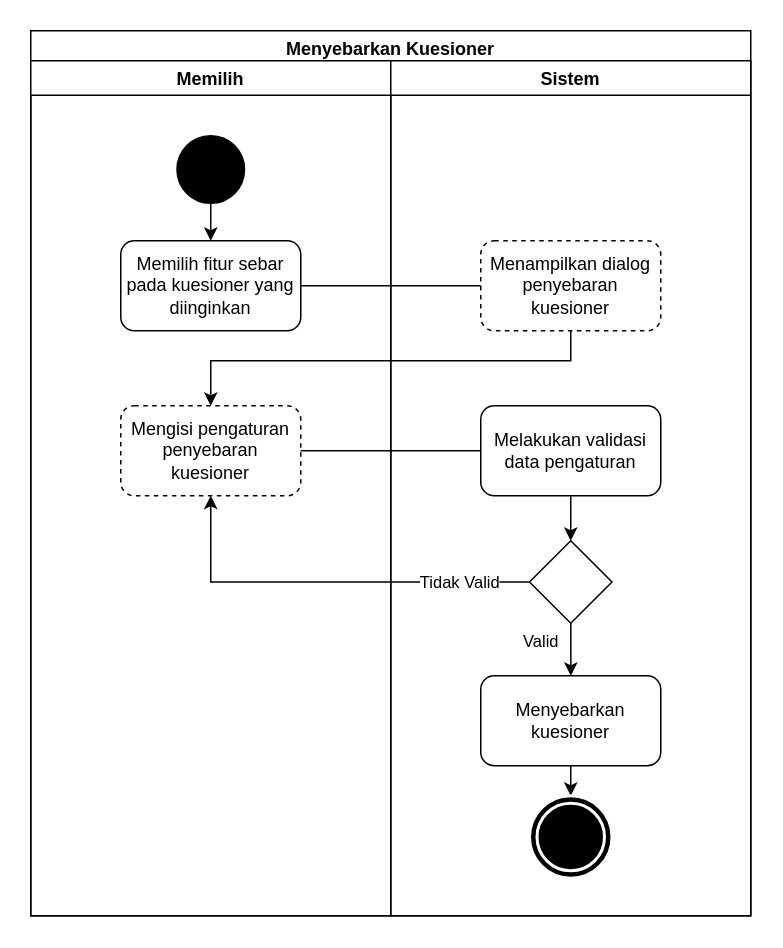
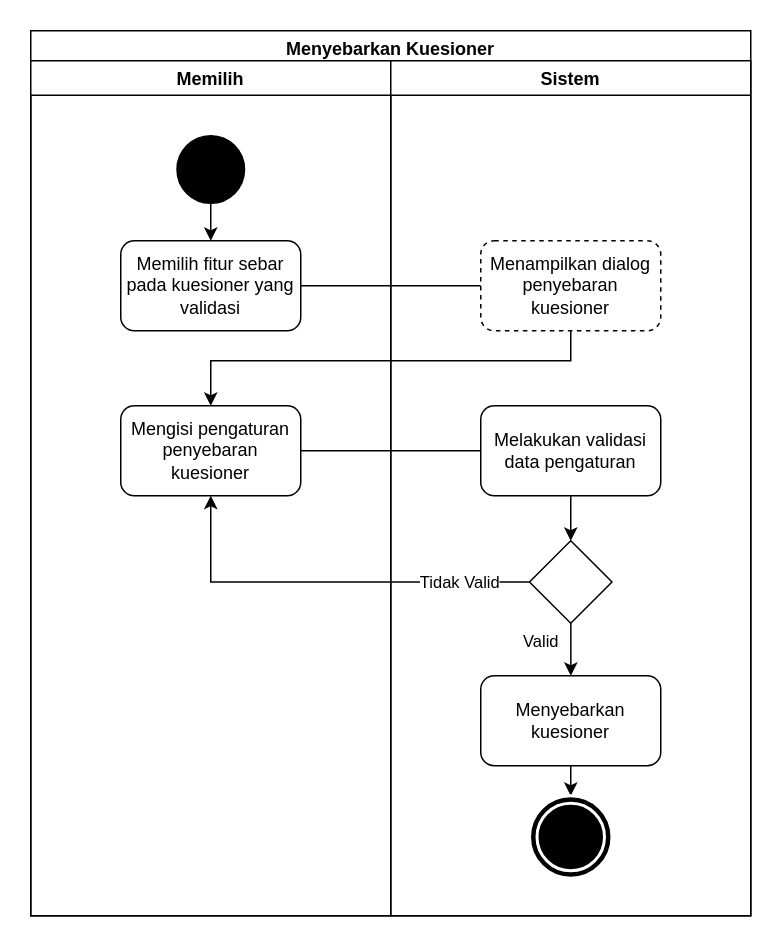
node "Memilih fitur sebar pada kuesioner yang diinginkan": label "Memilih fitur sebar pada kuesioner yang diinginkan" -> "Memilih fitur sebar pada kuesioner yang validasi"
node "Mengisi pengaturan penyebaran kuesioner": style dashed -> solid
